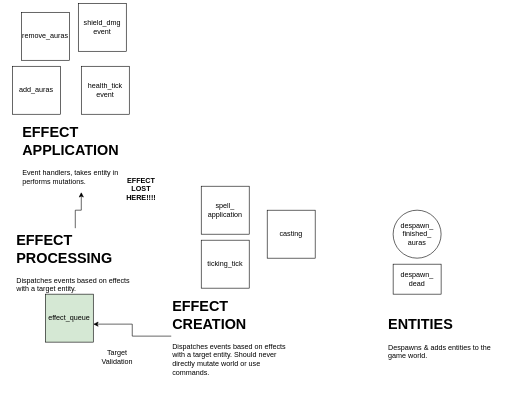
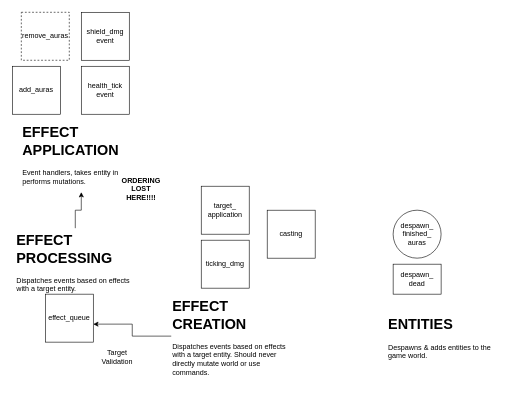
node "shield_dmg event": moved (102, 27) -> (105, 36)
node "remove_auras": style solid -> dashed
node "EFFECT LOST HERE!!!!": label "EFFECT LOST HERE!!!!" -> "ORDERING LOST HERE!!!!"
node "spell_ application": label "spell_ application" -> "target_ application"
node "ticking_tick": label "ticking_tick" -> "ticking_dmg"
node "effect_queue": fillcolor #d5e8d4 -> #ffffff
